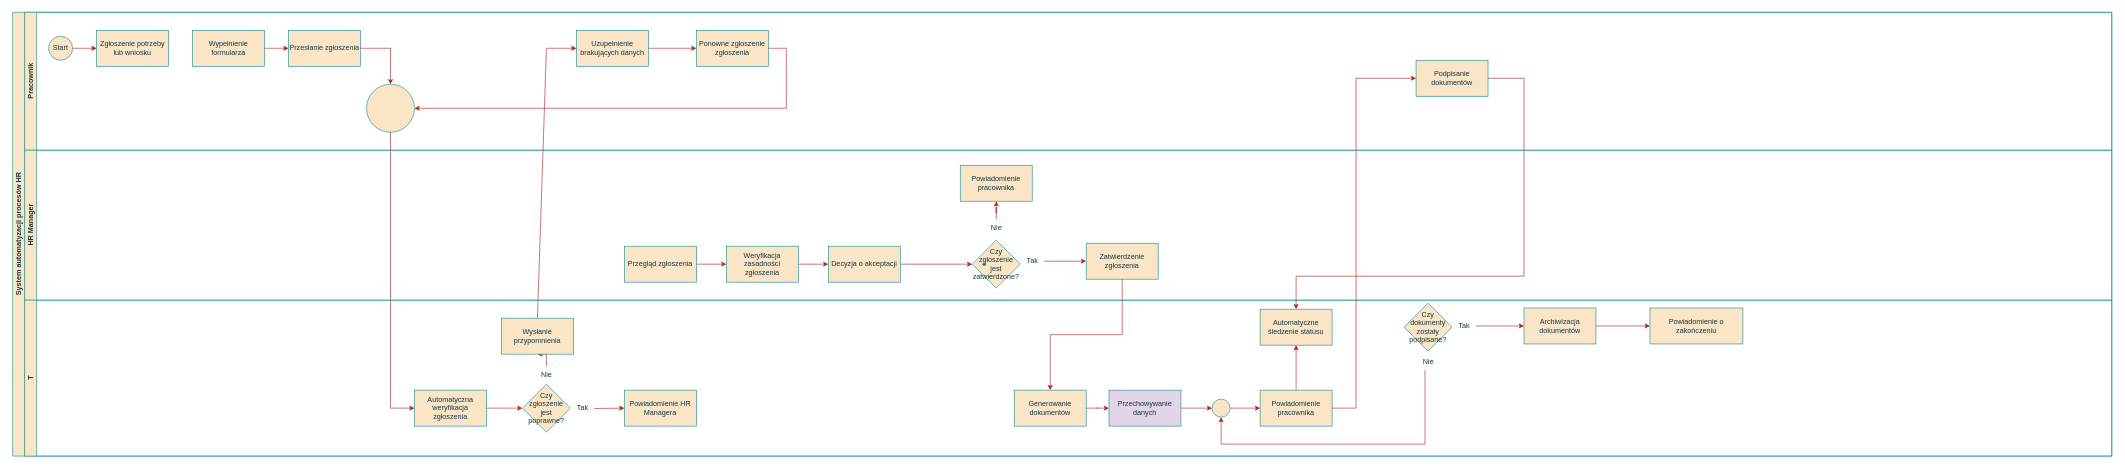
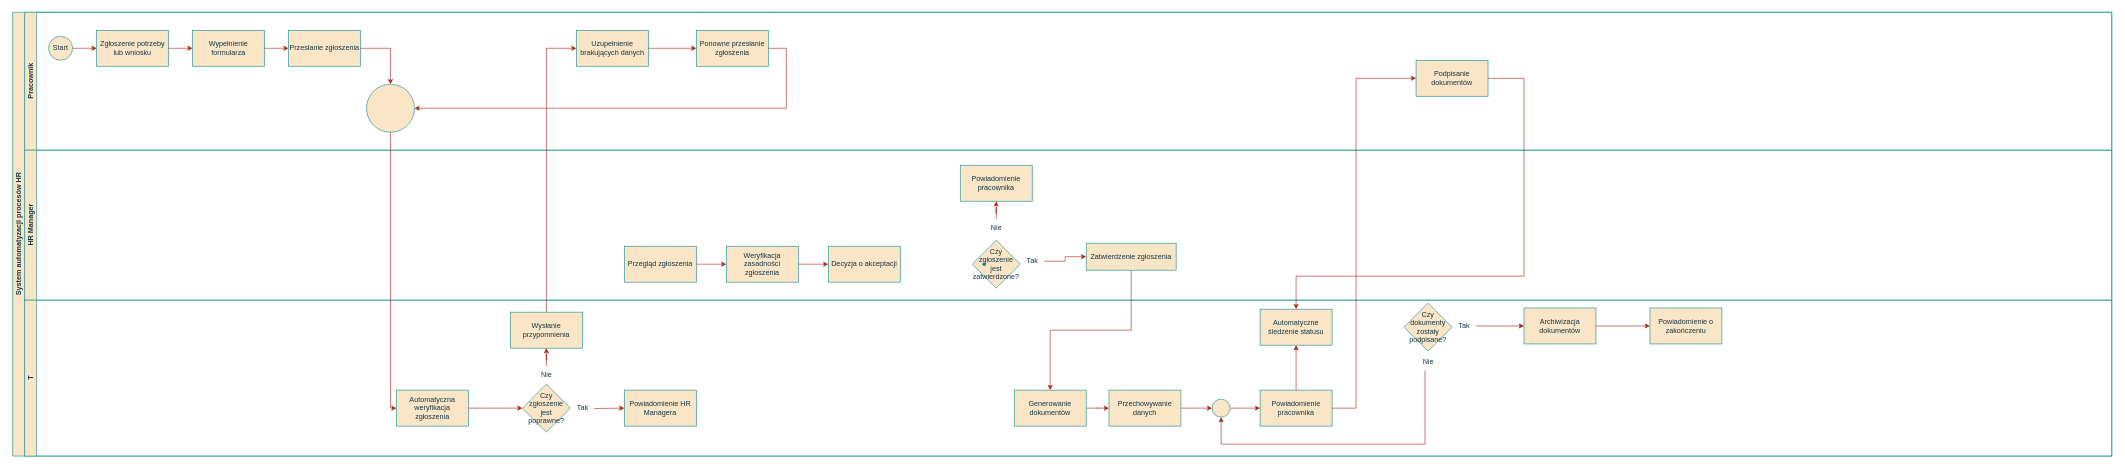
edge "Zgłoszenie potrzeby lub wniosku" -> "Wypełnienie formularza": added
node "Ponowne zgłoszenie zgłoszenia": label "Ponowne zgłoszenie zgłoszenia" -> "Ponowne przesłanie zgłoszenia"
node "Zatwierdzenie zgłoszenia": size 72x36 -> 90x27
edge "Decyzja o akceptacji" -> "Czy zgłoszenie jest zatwierdzone?": removed
node "Powiadomienie o zakończeniu": size 93x36 -> 72x36
node "Wysłanie przypomnienia": moved (537, 336) -> (546, 330)
node "Automatyczna weryfikacja zgłoszenia": moved (450, 408) -> (432, 408)
node "Przechowywanie danych": fillcolor #e1d5e7 -> #fae5c7
